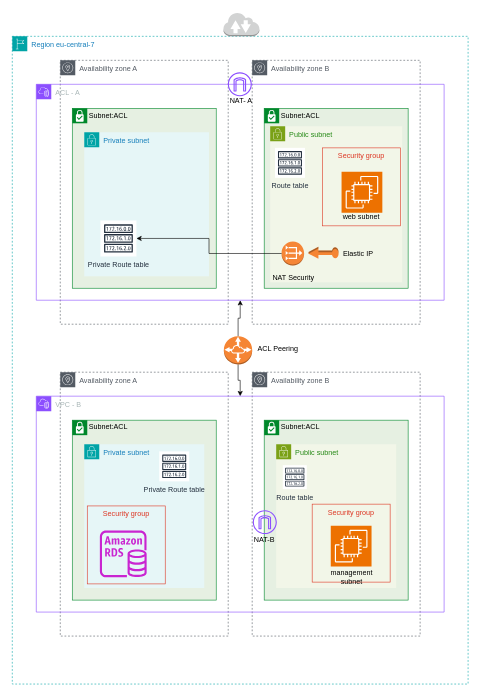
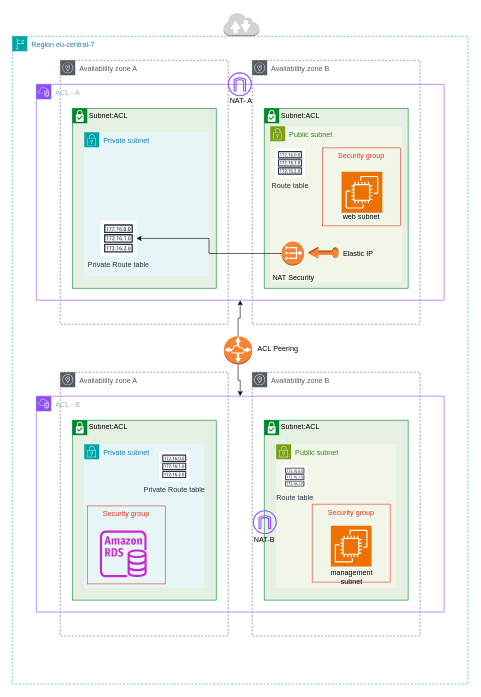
node "VPC - B": label "VPC - B" -> "ACL - B"
